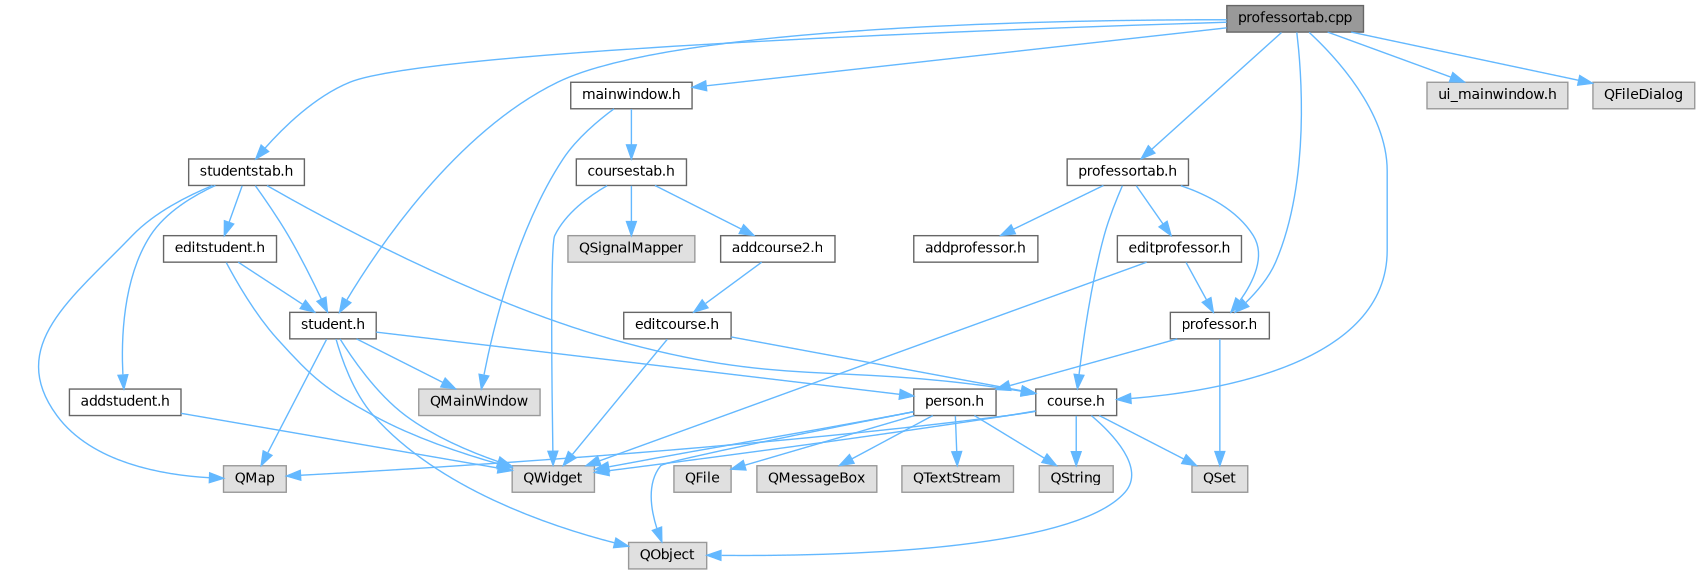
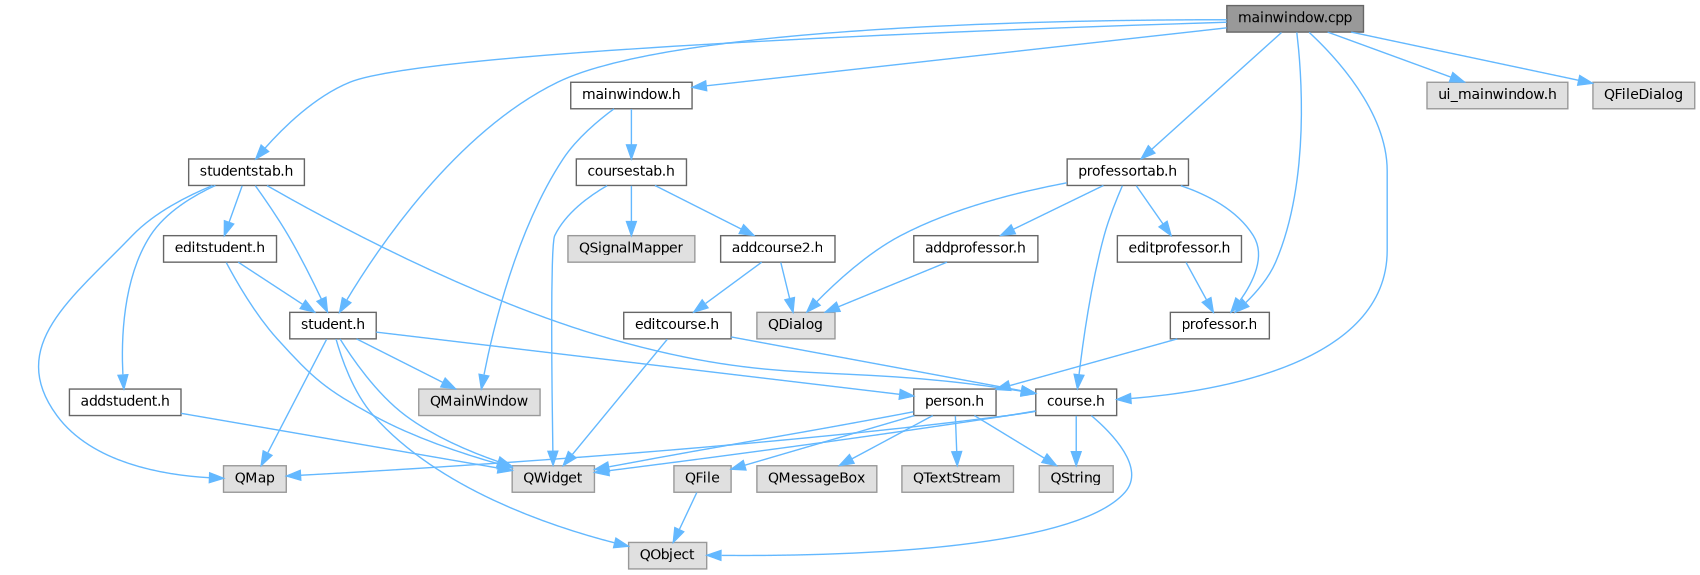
node "professortab.cpp": label "professortab.cpp" -> "mainwindow.cpp"
node "QDialog": added
edge "editprofessor.h" -> "QWidget": removed
edge "person.h" -> "QObject": now "QFile" -> "QObject"
node "QSet": removed
